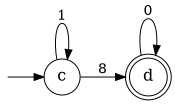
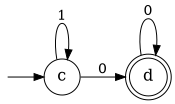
edge "c" -> "d": label "8" -> "0"
